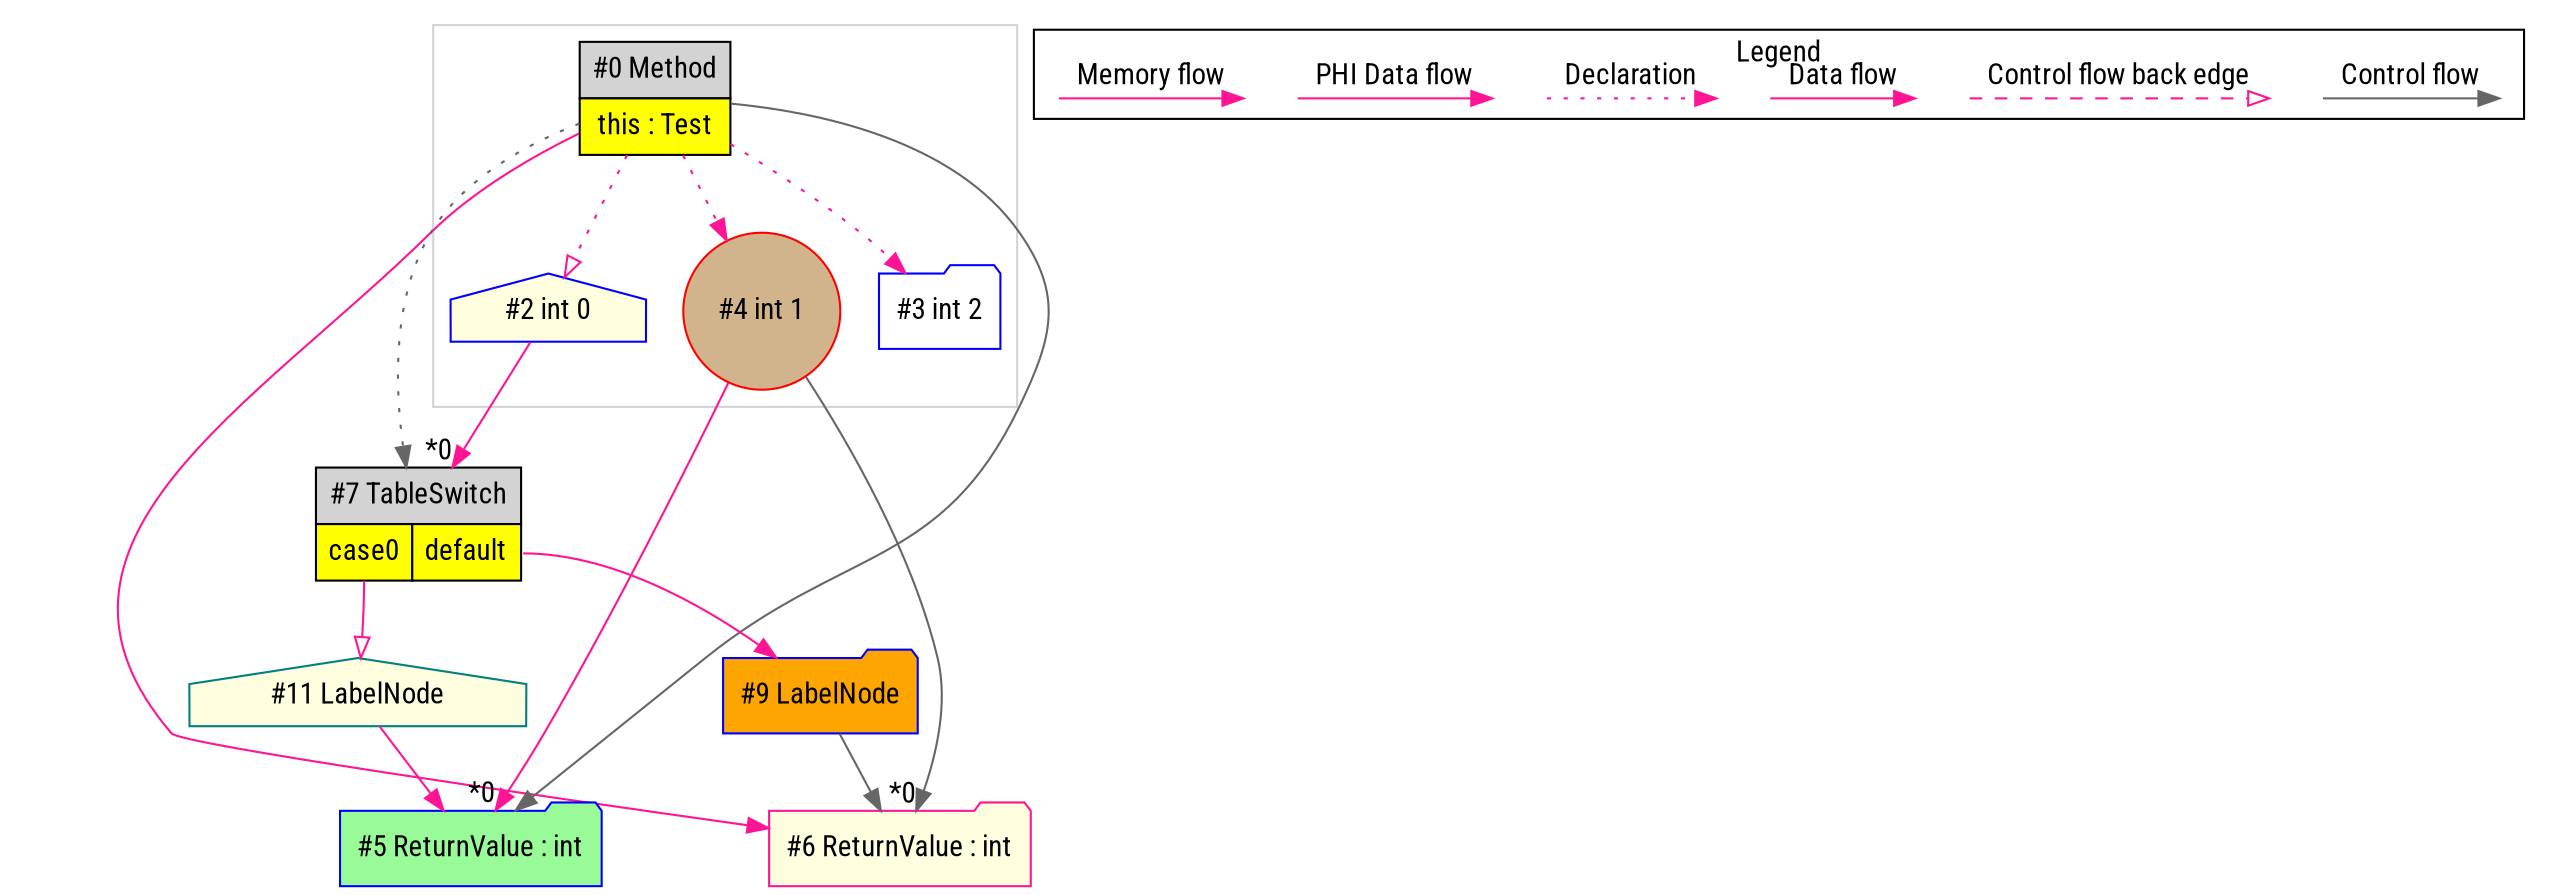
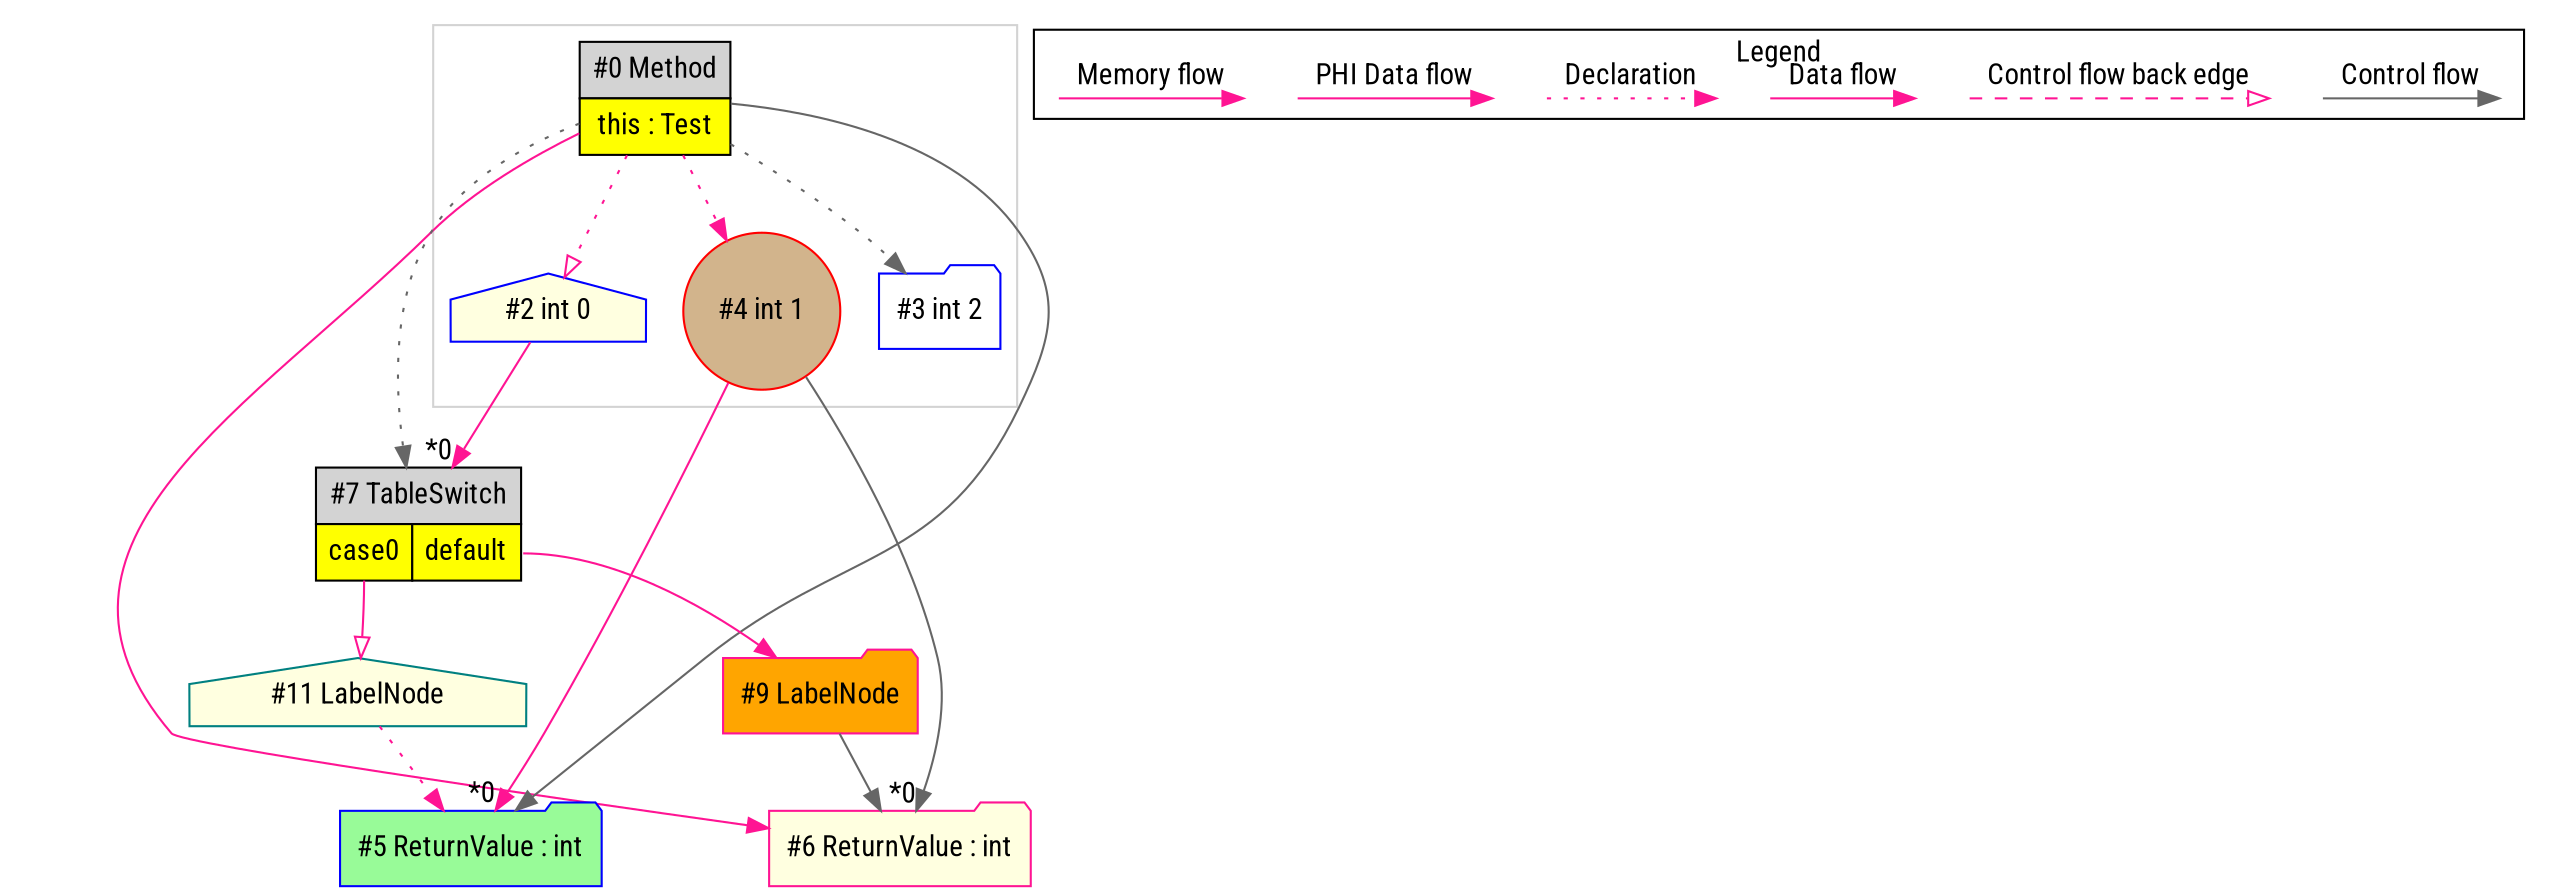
edge "#0 Method" -> "#3 int 2": color deeppink -> gray40
node "#9 LabelNode": color blue -> deeppink
edge "#11 LabelNode" -> "#5 ReturnValue : int": style solid -> dotted
